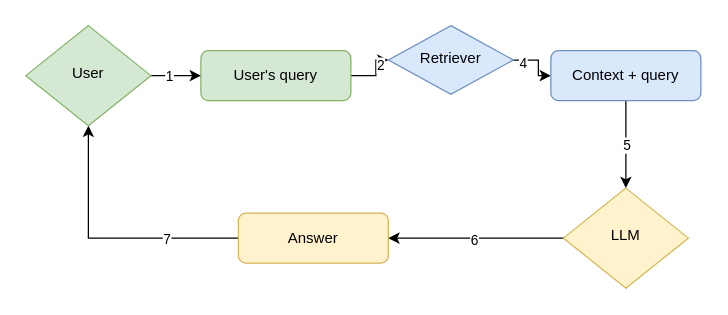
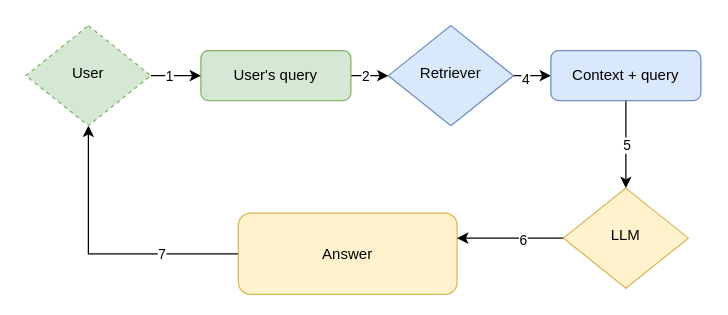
node "Retriever": size 125x69 -> 125x100
node "User": style solid -> dashed
node "Answer": size 150x50 -> 219x81
